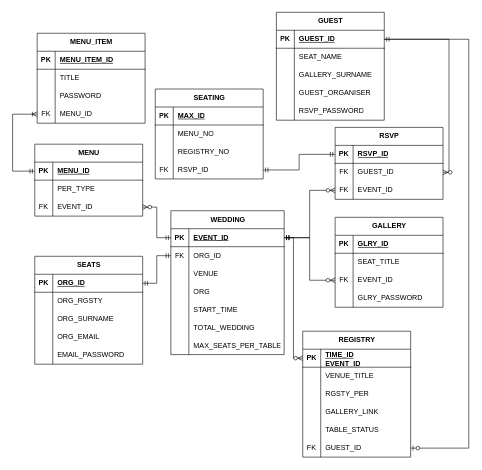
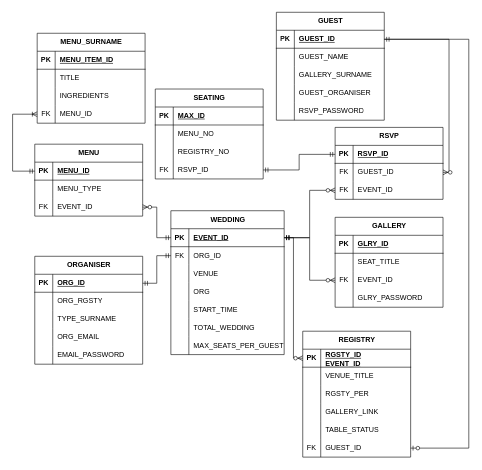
node "MENU_ITEM": label "MENU_ITEM" -> "MENU_SURNAME"
node "SEAT_NAME": label "SEAT_NAME" -> "GUEST_NAME"
node "PASSWORD": label "PASSWORD" -> "INGREDIENTS"
node "PER_TYPE": label "PER_TYPE" -> "MENU_TYPE"
node "SEATS": label "SEATS" -> "ORGANISER"
node "ORG_SURNAME": label "ORG_SURNAME" -> "TYPE_SURNAME"
node "MAX_SEATS_PER_TABLE": label "MAX_SEATS_PER_TABLE" -> "MAX_SEATS_PER_GUEST"
node "TIME_ID EVENT_ID": label "TIME_ID EVENT_ID" -> "RGSTY_ID EVENT_ID"
